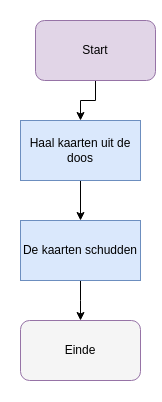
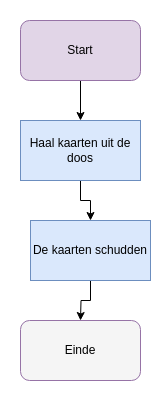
node "Start": moved (96, 51) -> (81, 51)
node "De kaarten schudden": moved (81, 251) -> (91, 251)
